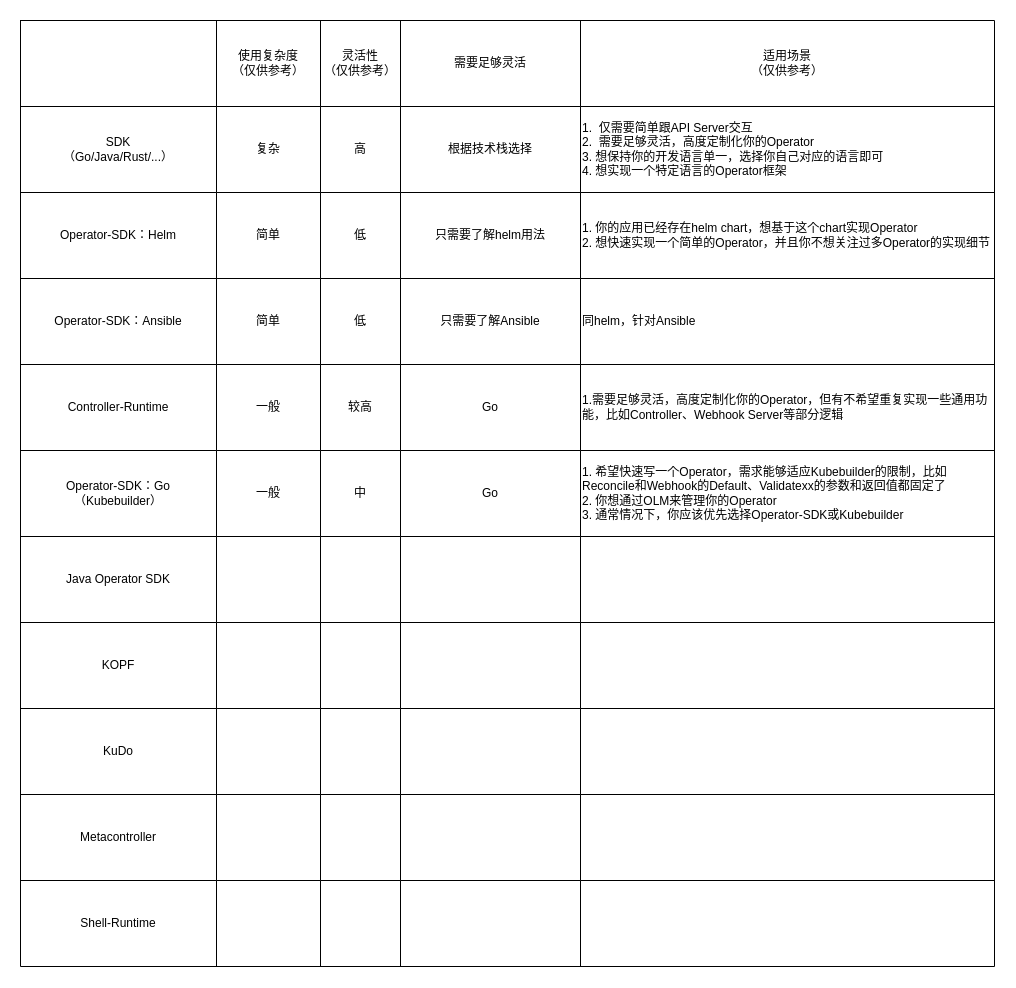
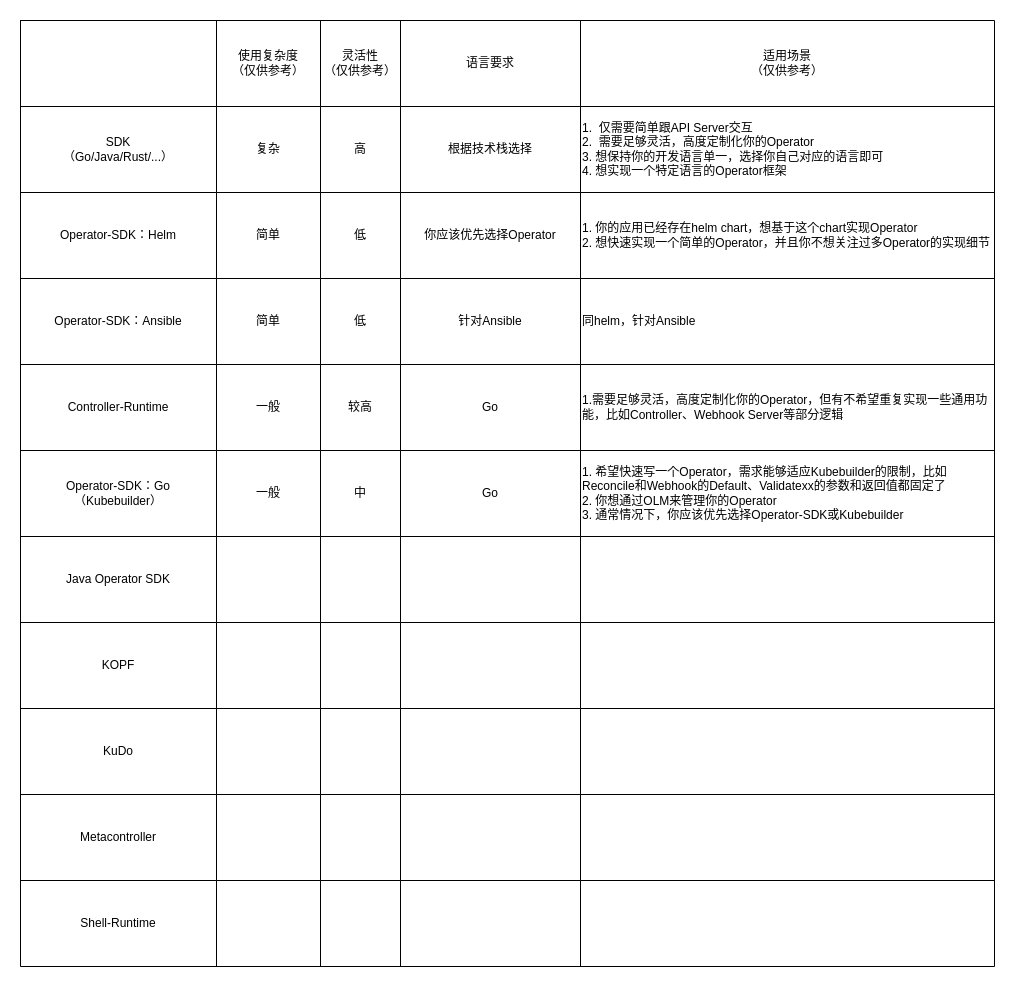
node "需要足够灵活": label "需要足够灵活" -> "语言要求"
node "只需要了解helm用法": label "只需要了解helm用法" -> "你应该优先选择Operator"
node "只需要了解Ansible": label "只需要了解Ansible" -> "针对Ansible"
